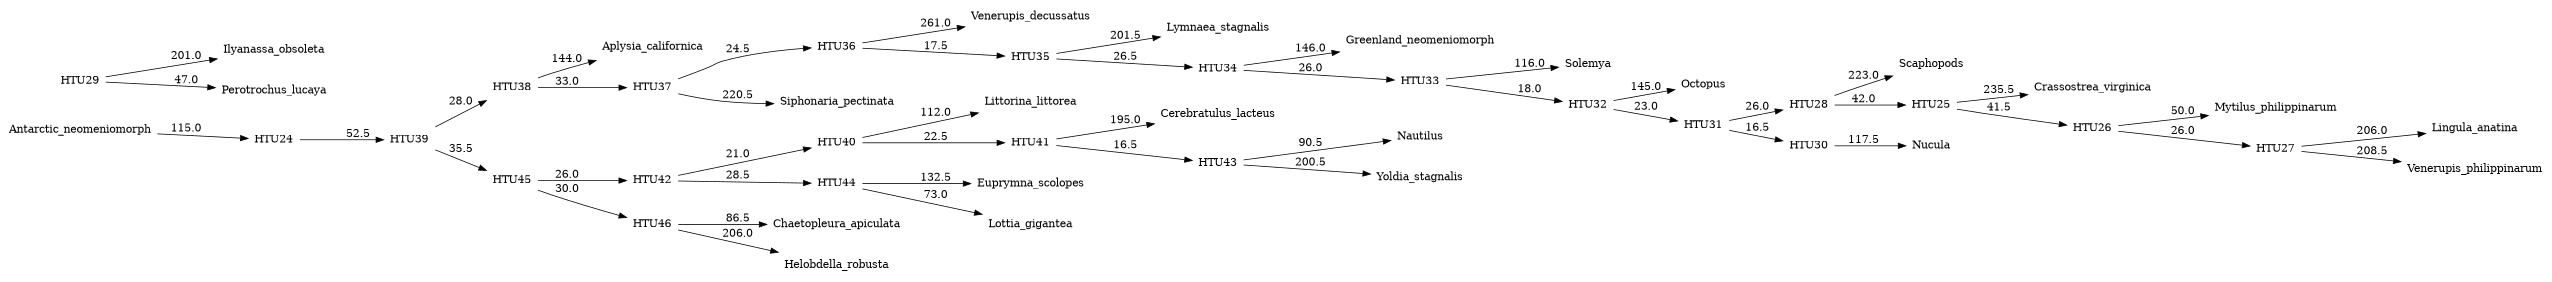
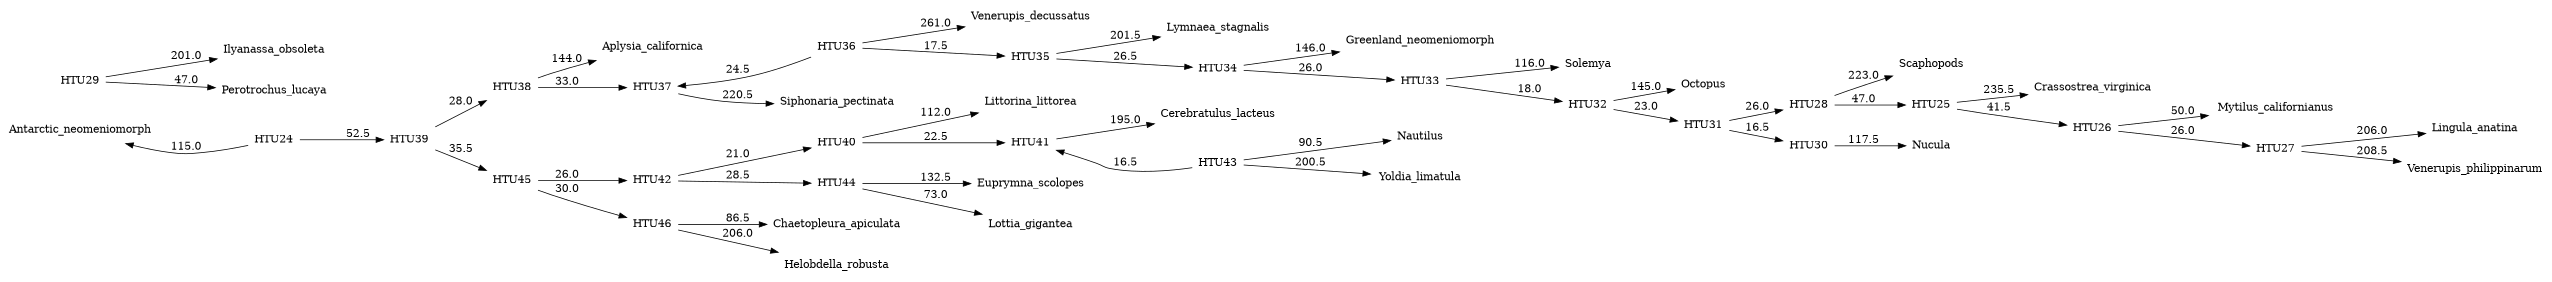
edge "HTU37" -> "HTU36": reversed
edge "HTU28" -> "HTU25": label "42.0" -> "47.0"
node "Mytilus_philippinarum": label "Mytilus_philippinarum" -> "Mytilus_californianus"
edge "Antarctic_neomeniomorph" -> "HTU24": reversed
edge "HTU41" -> "HTU43": reversed
node "Yoldia_stagnalis": label "Yoldia_stagnalis" -> "Yoldia_limatula"
